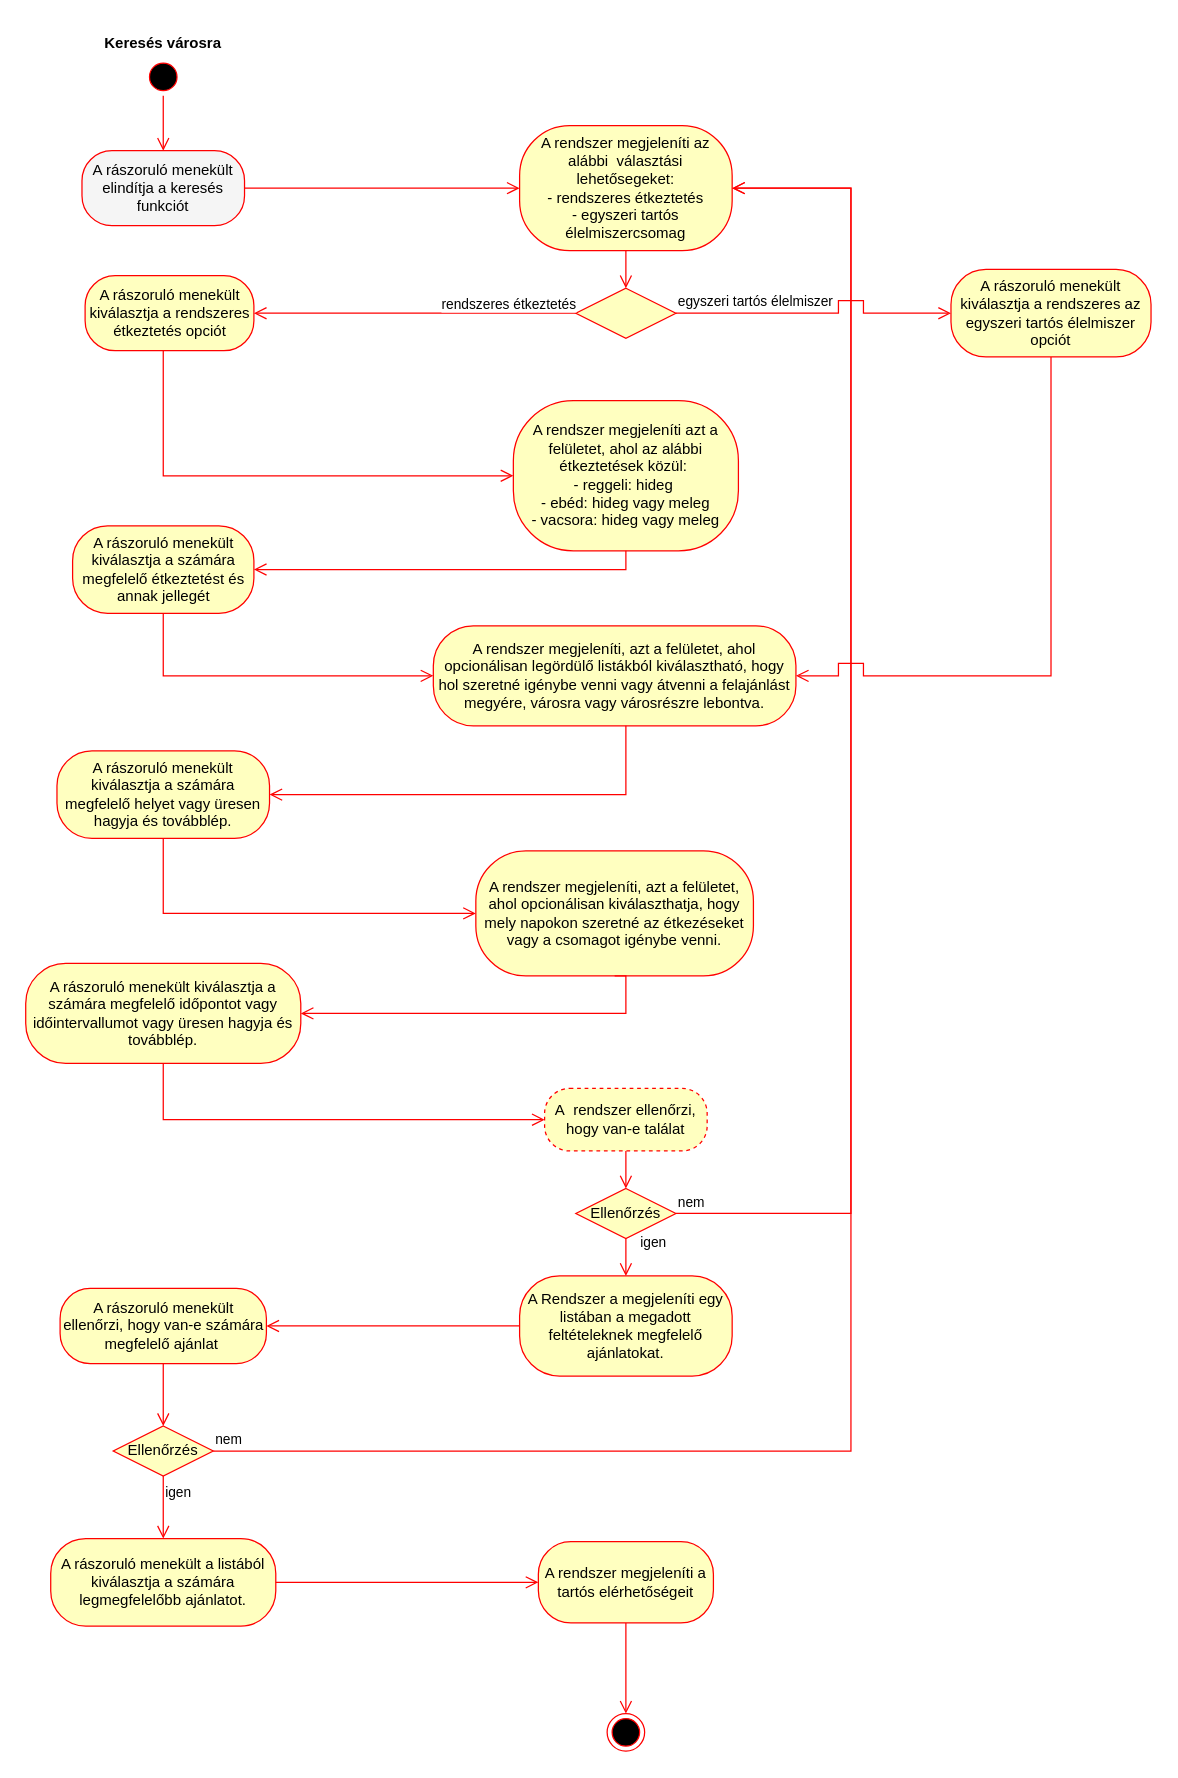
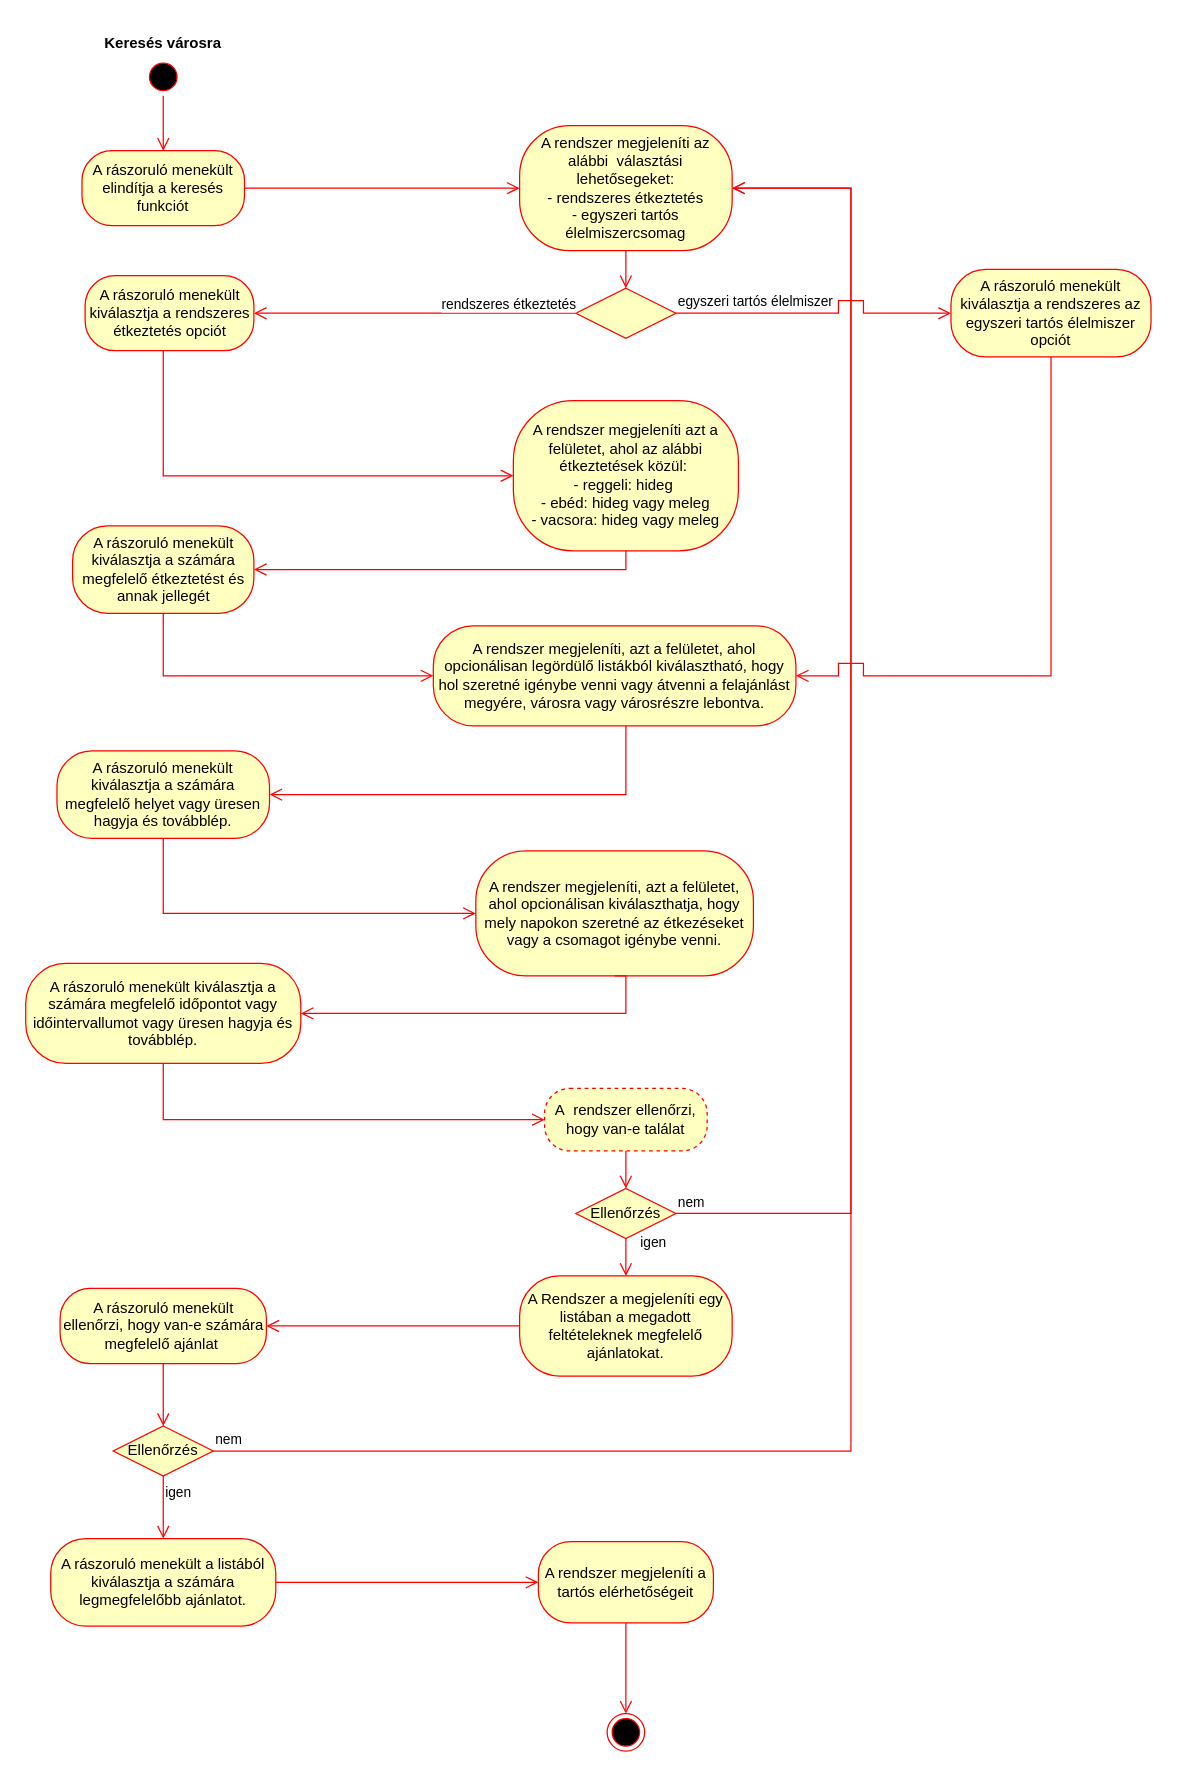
node "A rászoruló menekült elindítja a keresés funkciót": fillcolor #f5f5f5 -> #ffffc0
